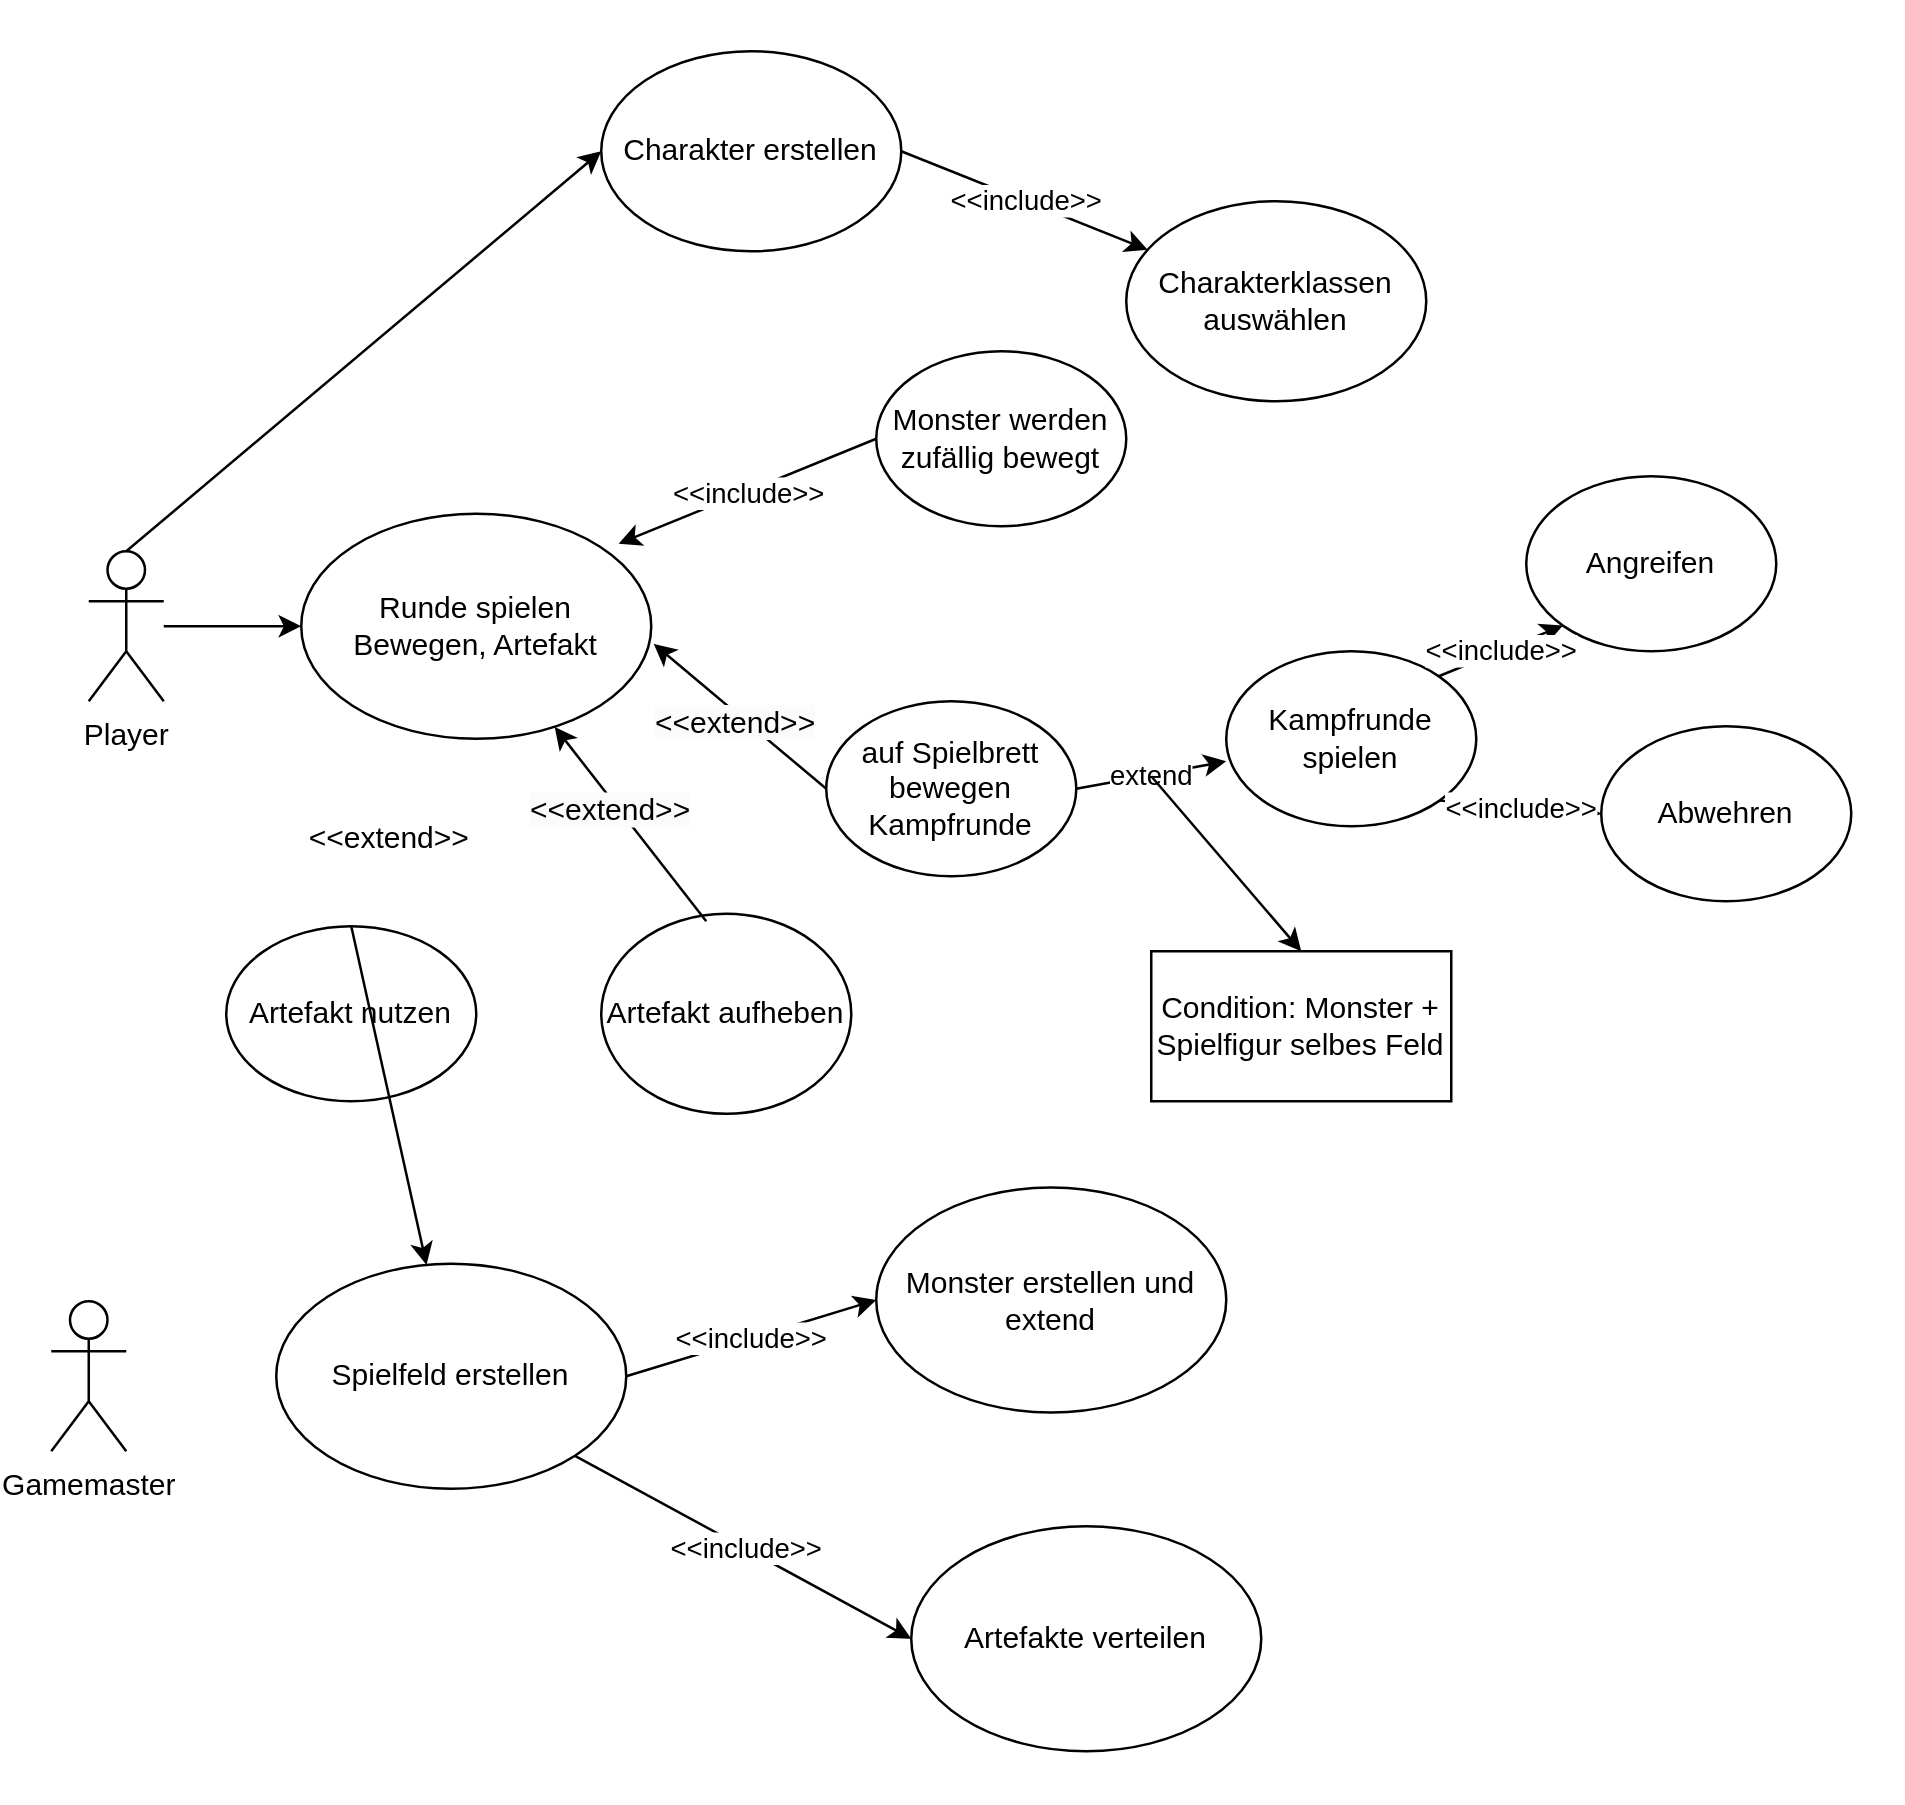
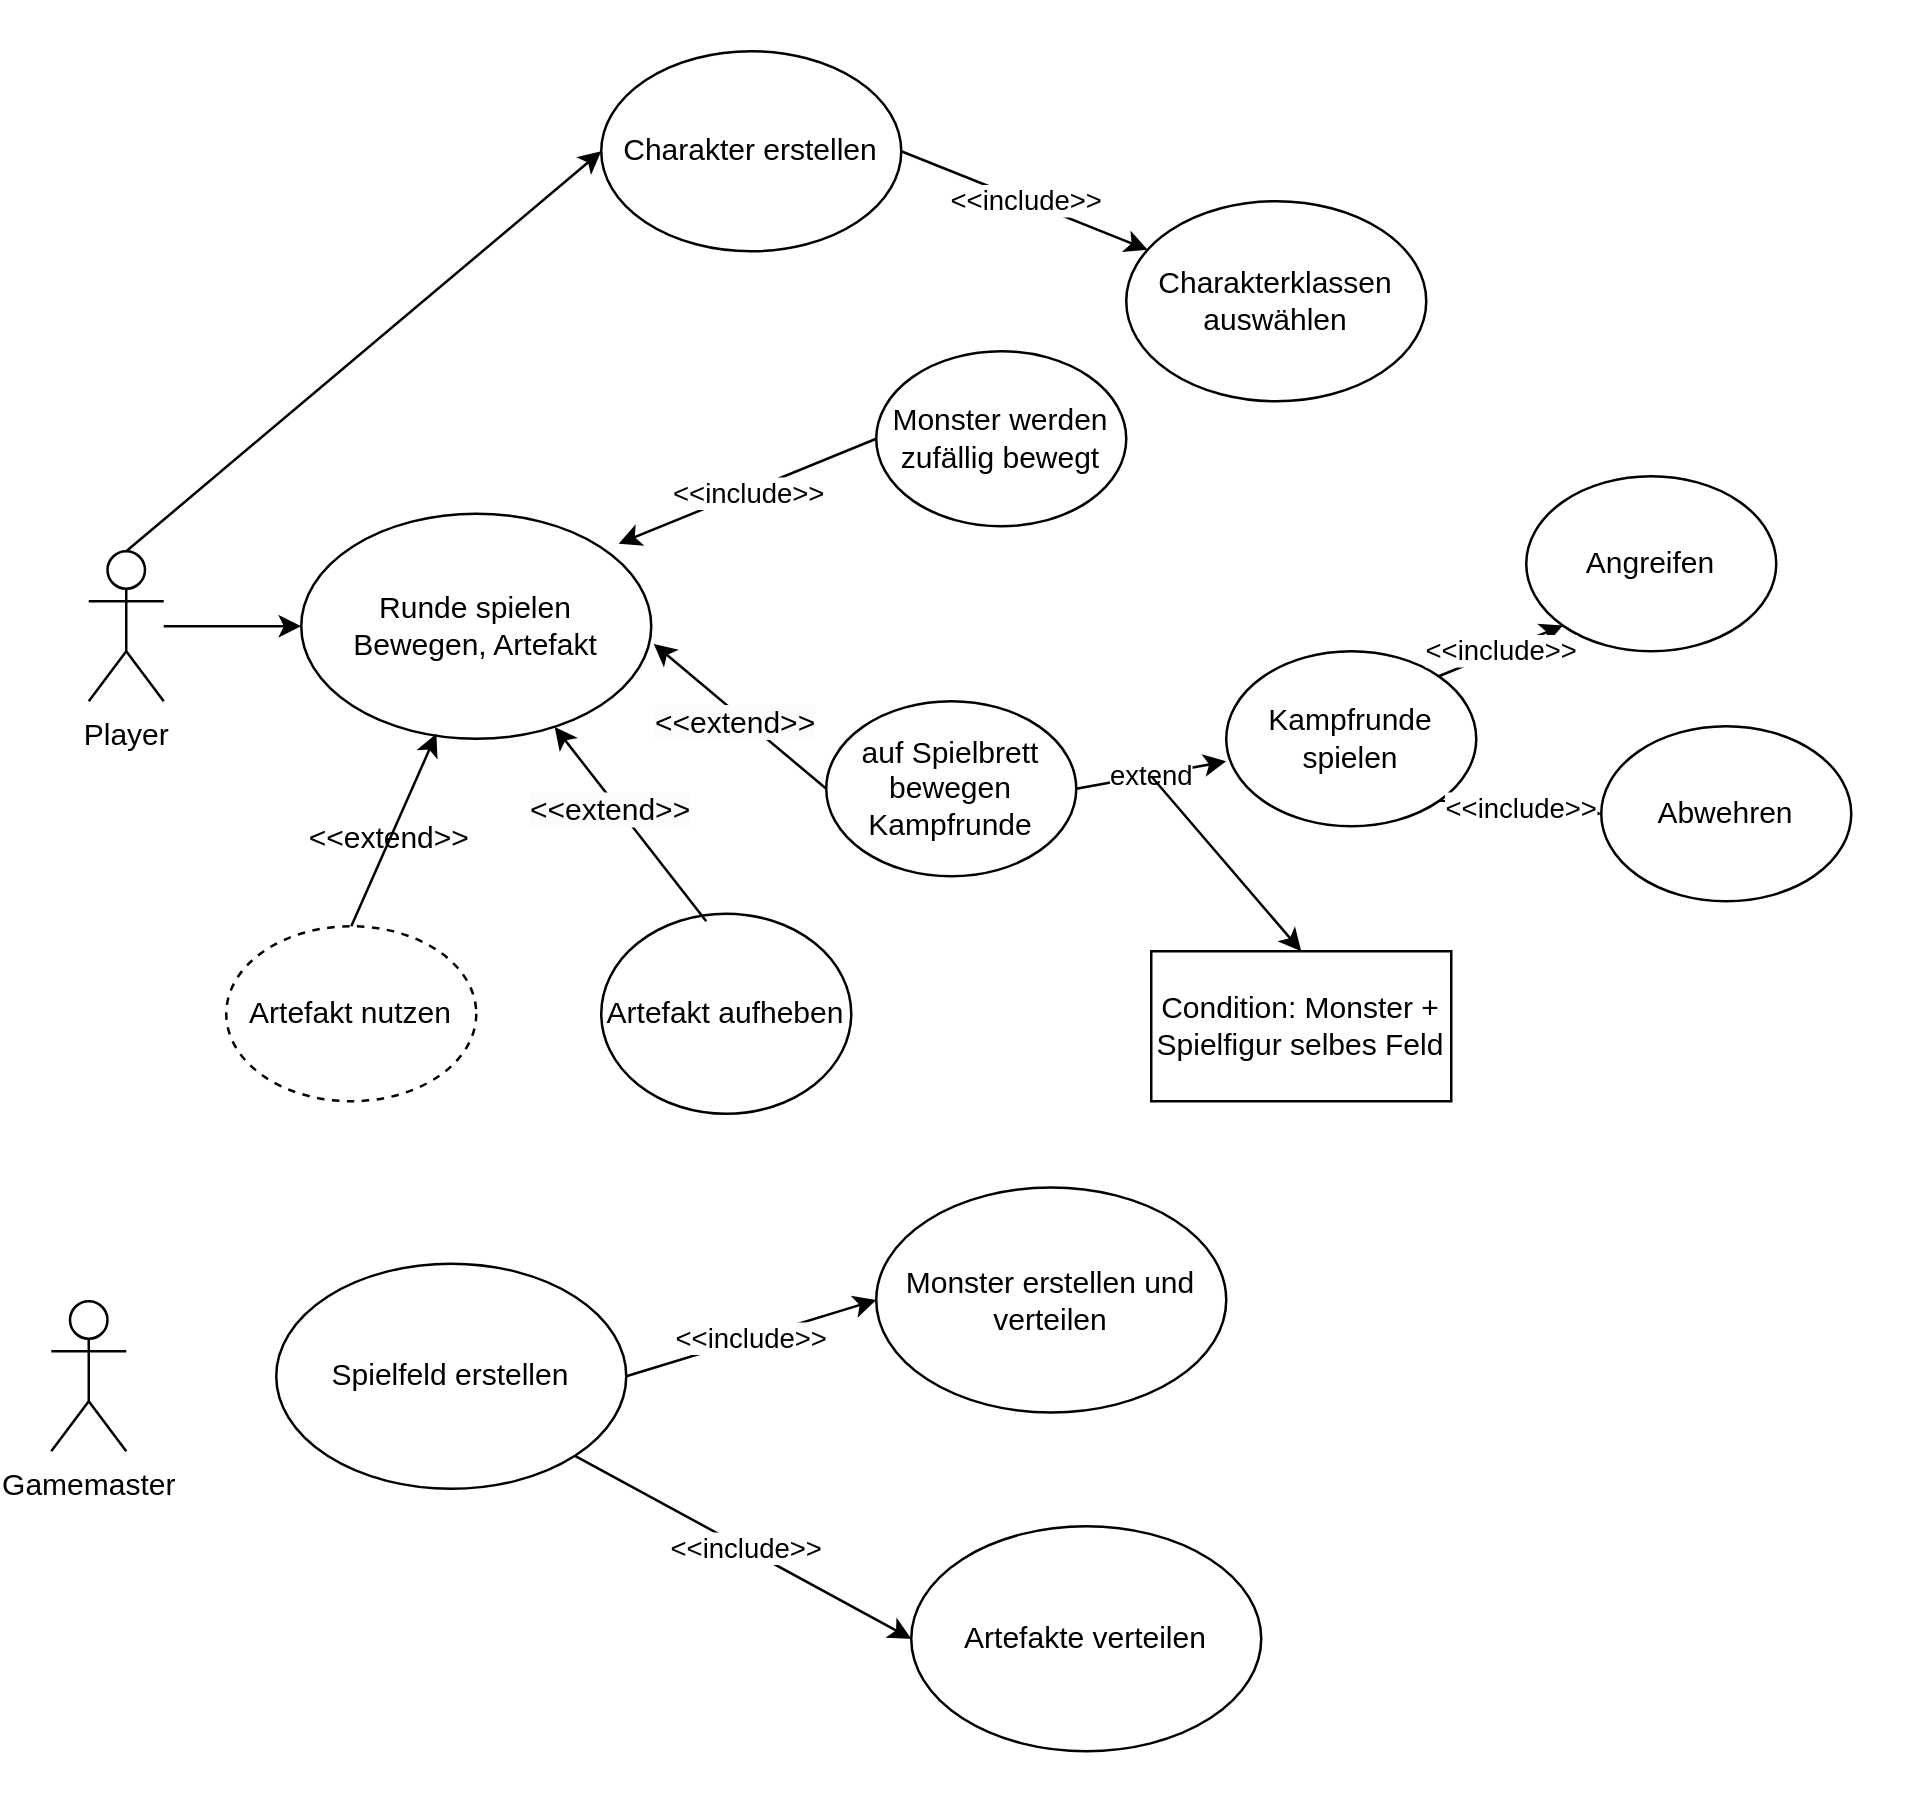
node "Artefakt nutzen": style solid -> dashed
edge "Artefakt nutzen" -> "Spielfeld erstellen": now "Artefakt nutzen" -> "Runde spielen Bewegen, Artefakt"
node "Monster erstellen und extend": label "Monster erstellen und extend" -> "Monster erstellen und verteilen"
